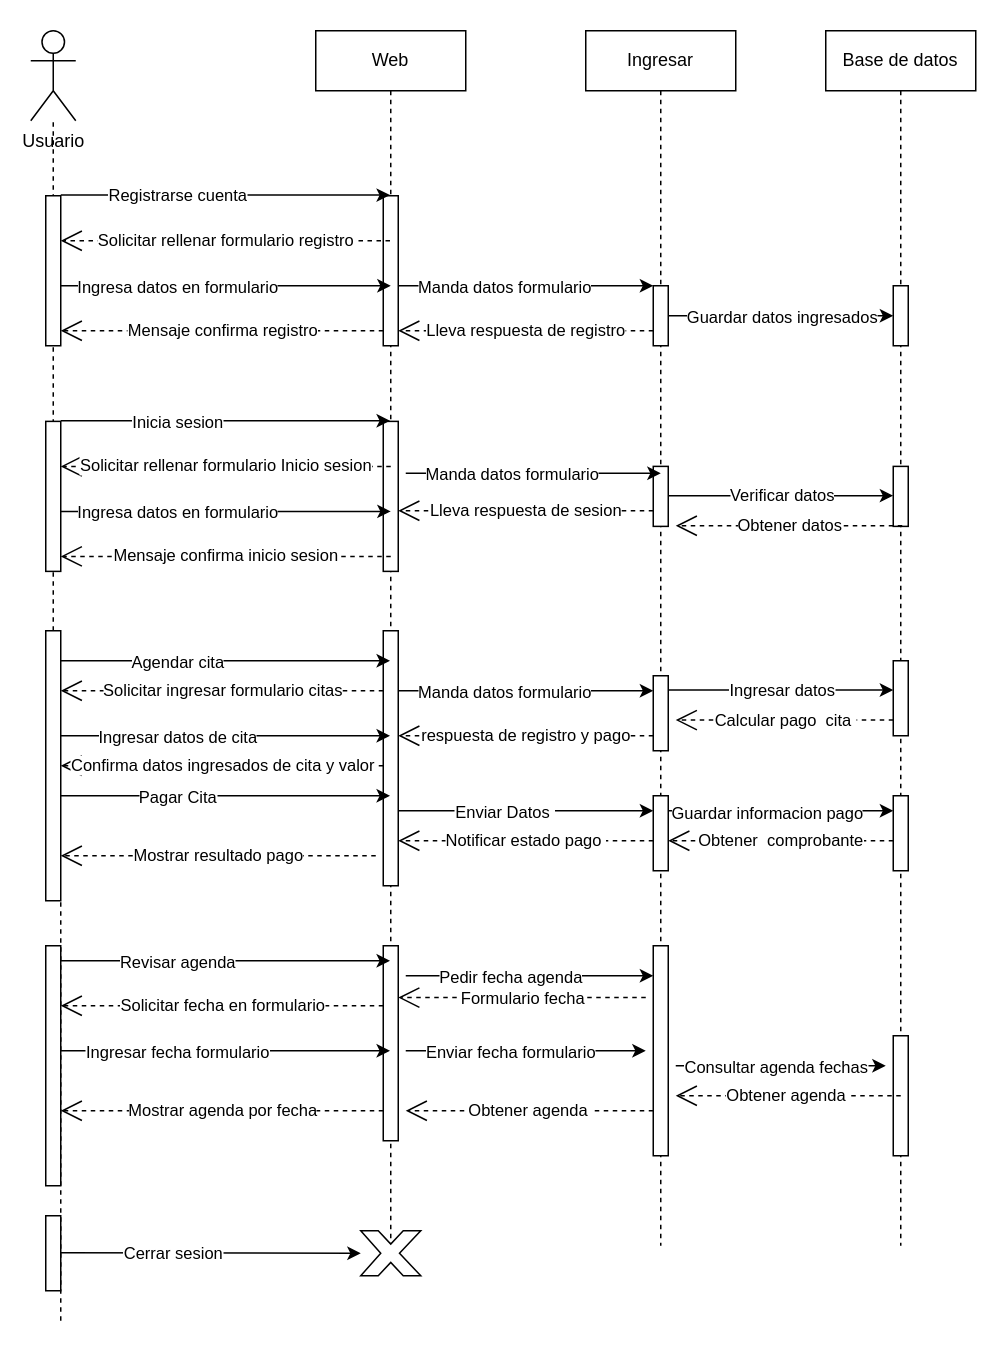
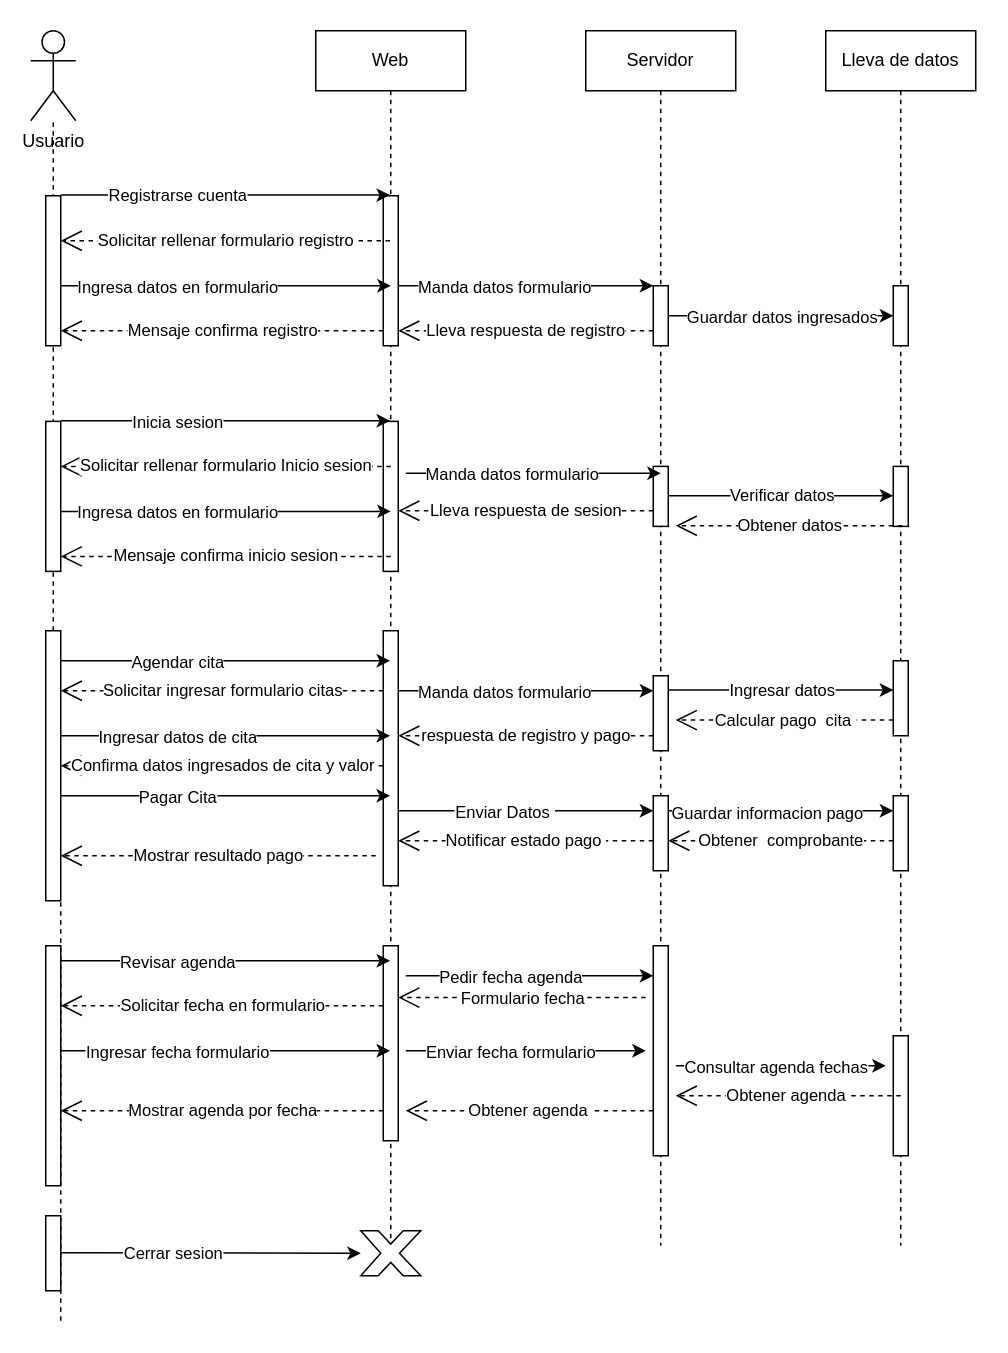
node "Ingresar": label "Ingresar" -> "Servidor"
node "Base de datos": label "Base de datos" -> "Lleva de datos"
